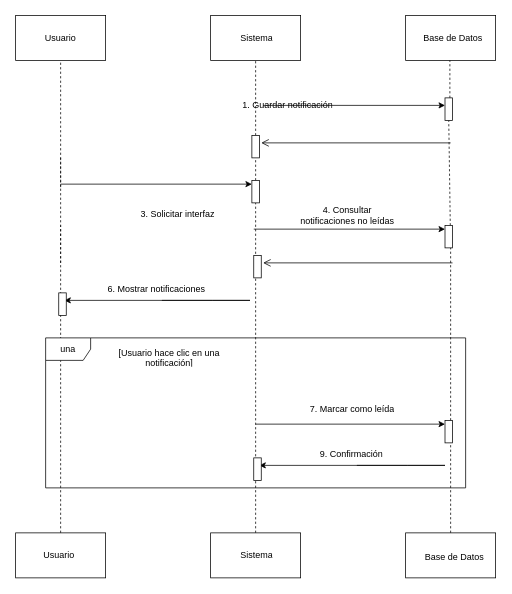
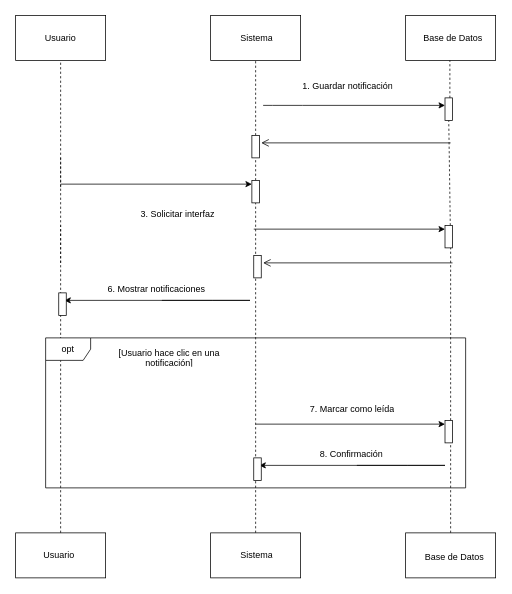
node "1. Guardar notificación": moved (287, 105) -> (347, 87)
node "4. Consultar notificaciones no leídas": removed
node "una": label "una" -> "opt"
node "9. Confirmación": label "9. Confirmación" -> "8. Confirmación"
